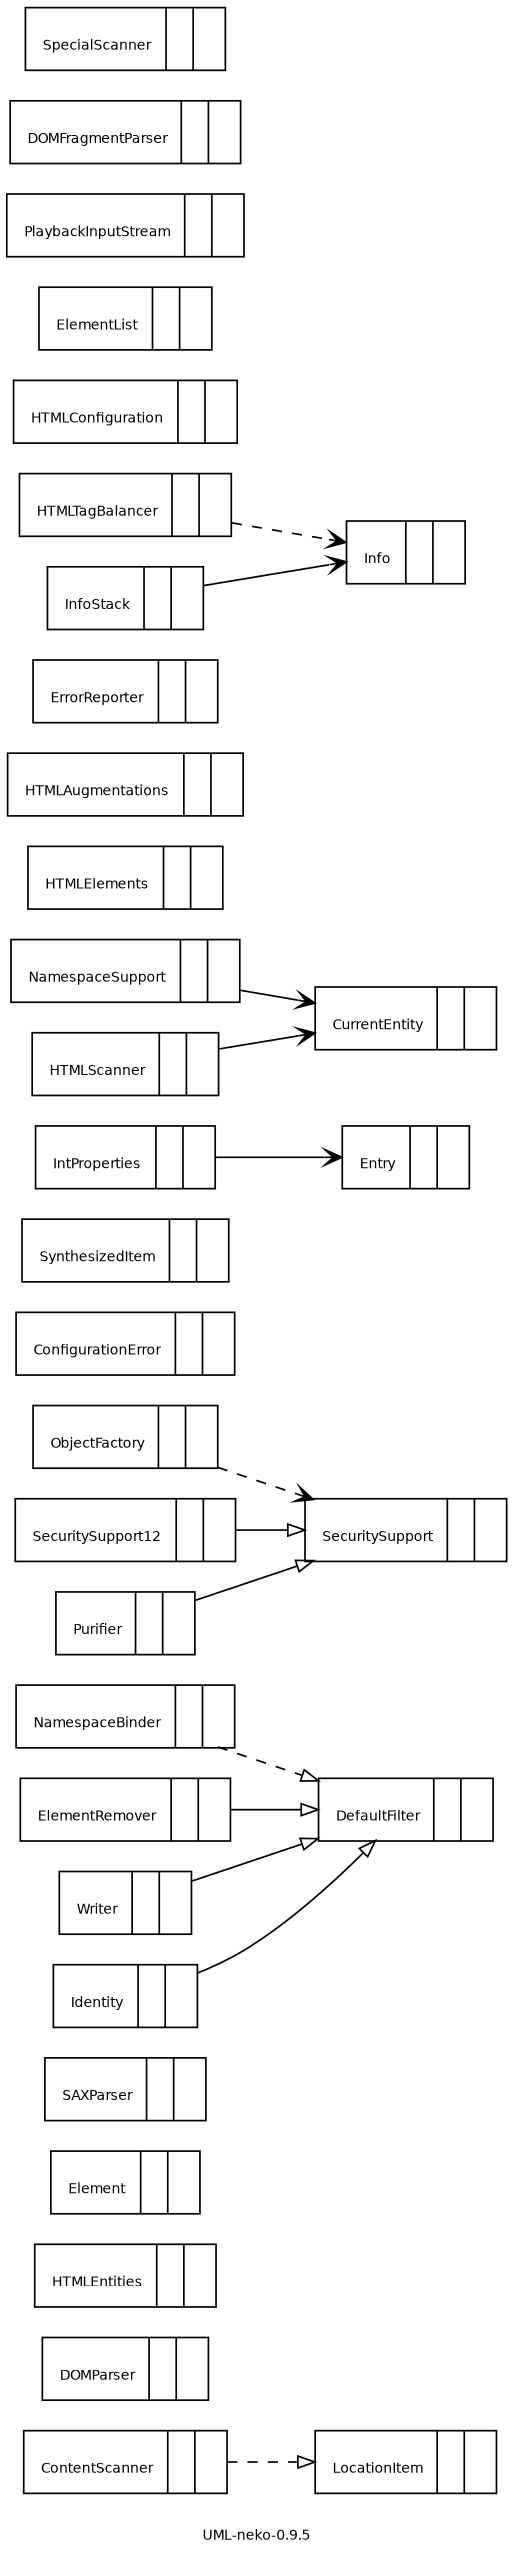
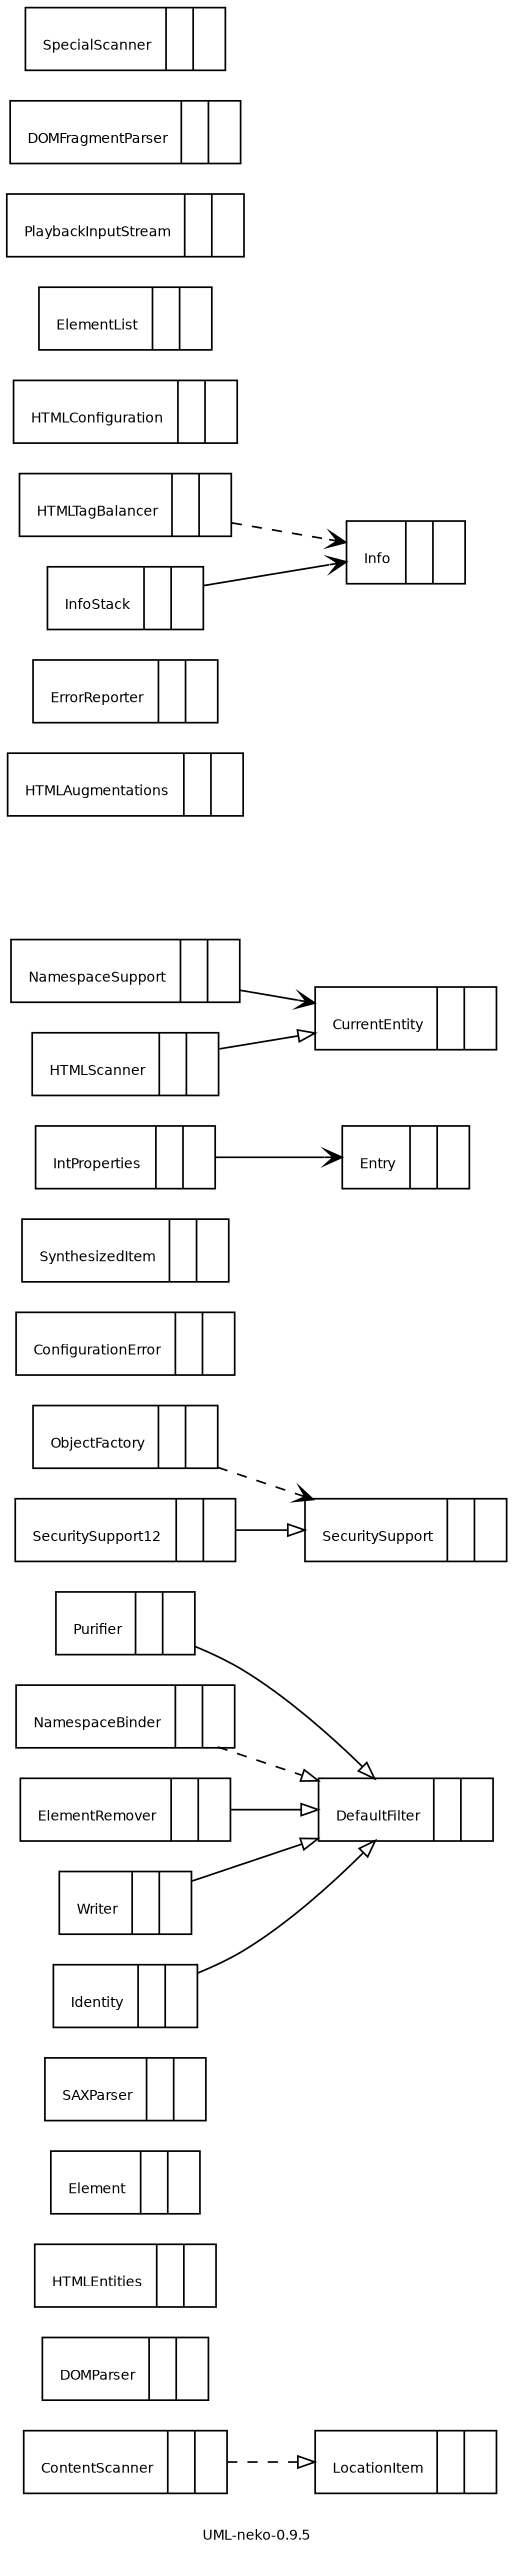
node "HTMLElements": removed
edge "HTMLScanner" -> "CurrentEntity": arrowhead open -> empty
edge "Purifier" -> "SecuritySupport": now "Purifier" -> "DefaultFilter"
